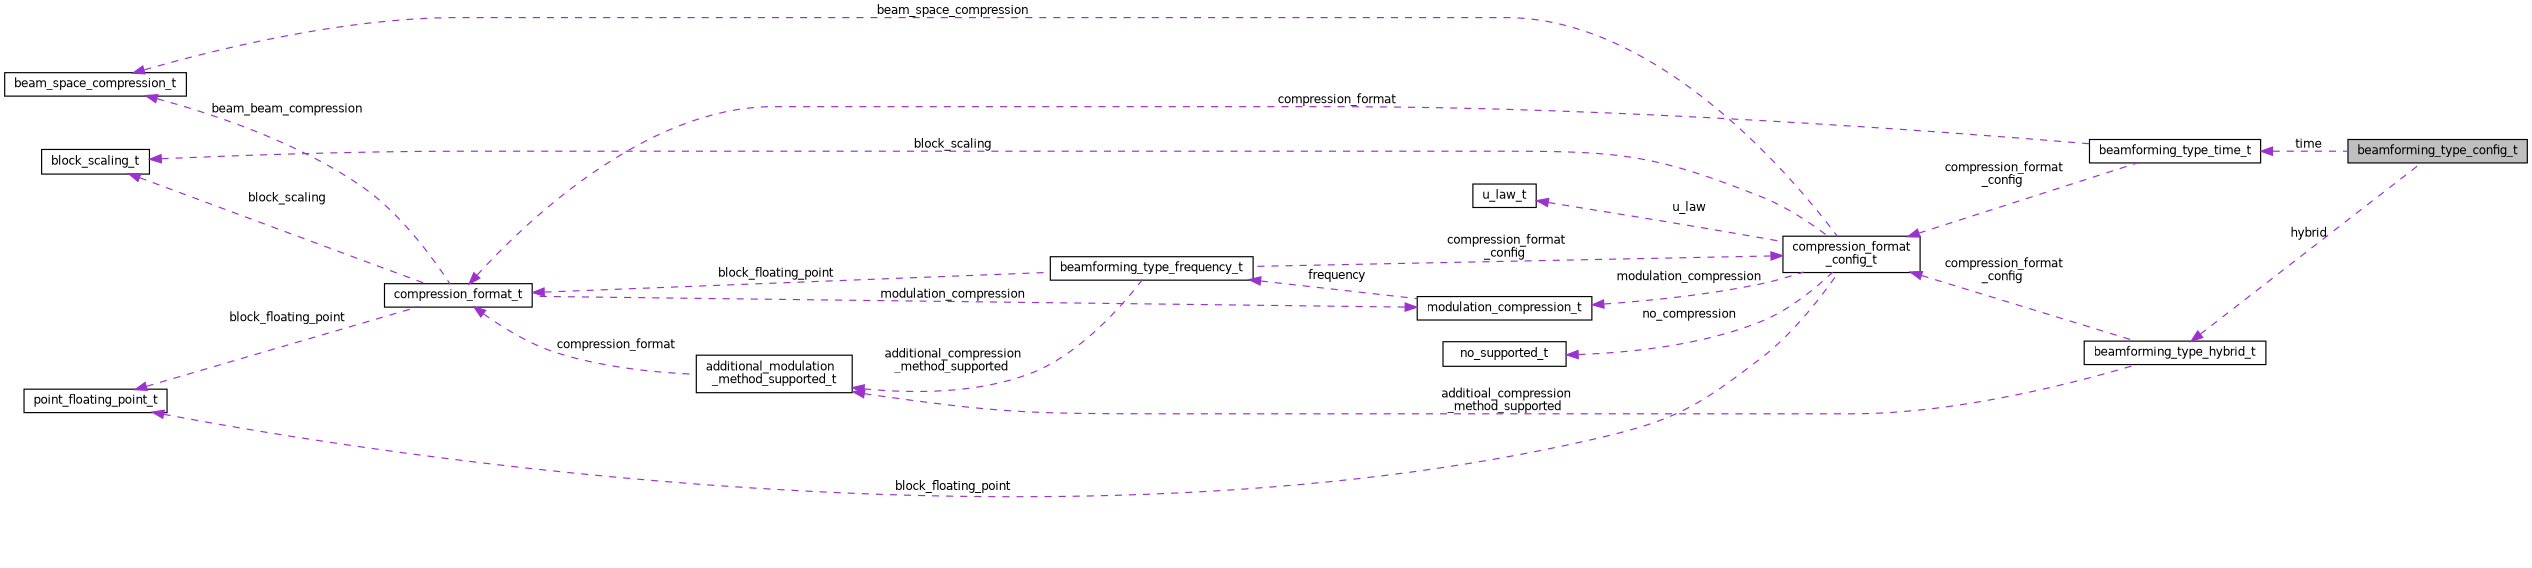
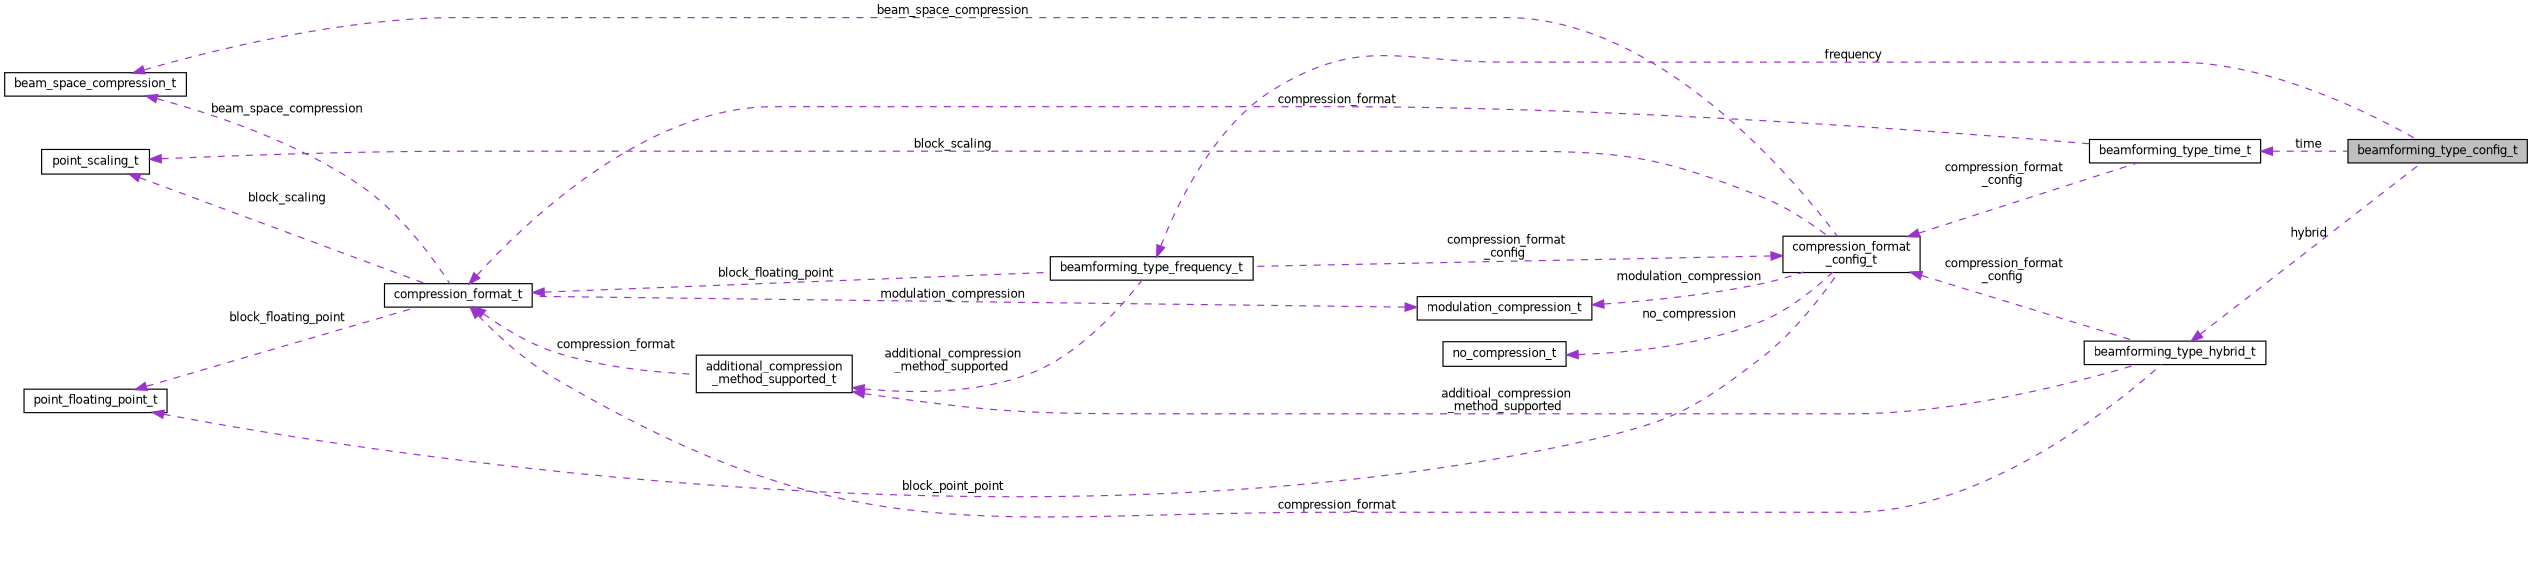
edge "compression_format_t" -> "beam_space_compression_t": label " beam_beam_compression" -> " beam_space_compression"
node "block_scaling_t": label "block_scaling_t" -> "point_scaling_t"
node "u_law_t": removed
edge "modulation_compression_t" -> "beamforming_type_frequency_t": now "beamforming_type_config_t" -> "beamforming_type_frequency_t"
node "no_supported_t": label "no_supported_t" -> "no_compression_t"
node "additional_modulation _method_supported_t": label "additional_modulation _method_supported_t" -> "additional_compression _method_supported_t"
edge "compression_format _config_t" -> "point_floating_point_t": label " block_floating_point" -> " block_point_point"
edge "beamforming_type_hybrid_t" -> "compression_format_t": added, label "compression_format"
